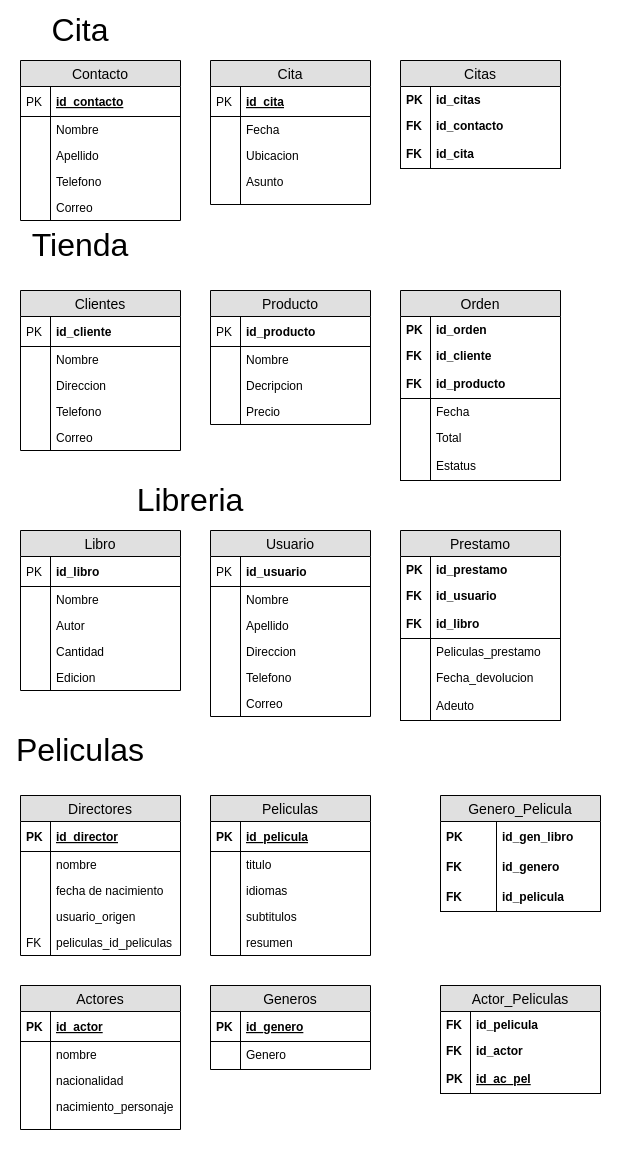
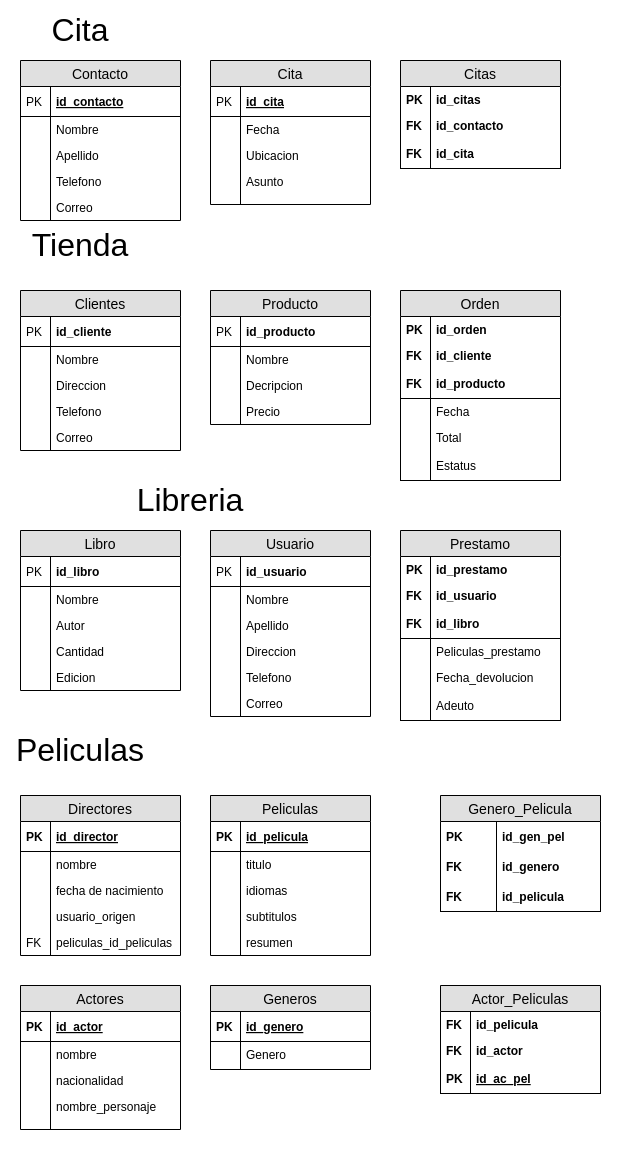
node "id_gen_libro": label "id_gen_libro" -> "id_gen_pel"
node "nacimiento_personaje": label "nacimiento_personaje" -> "nombre_personaje"
